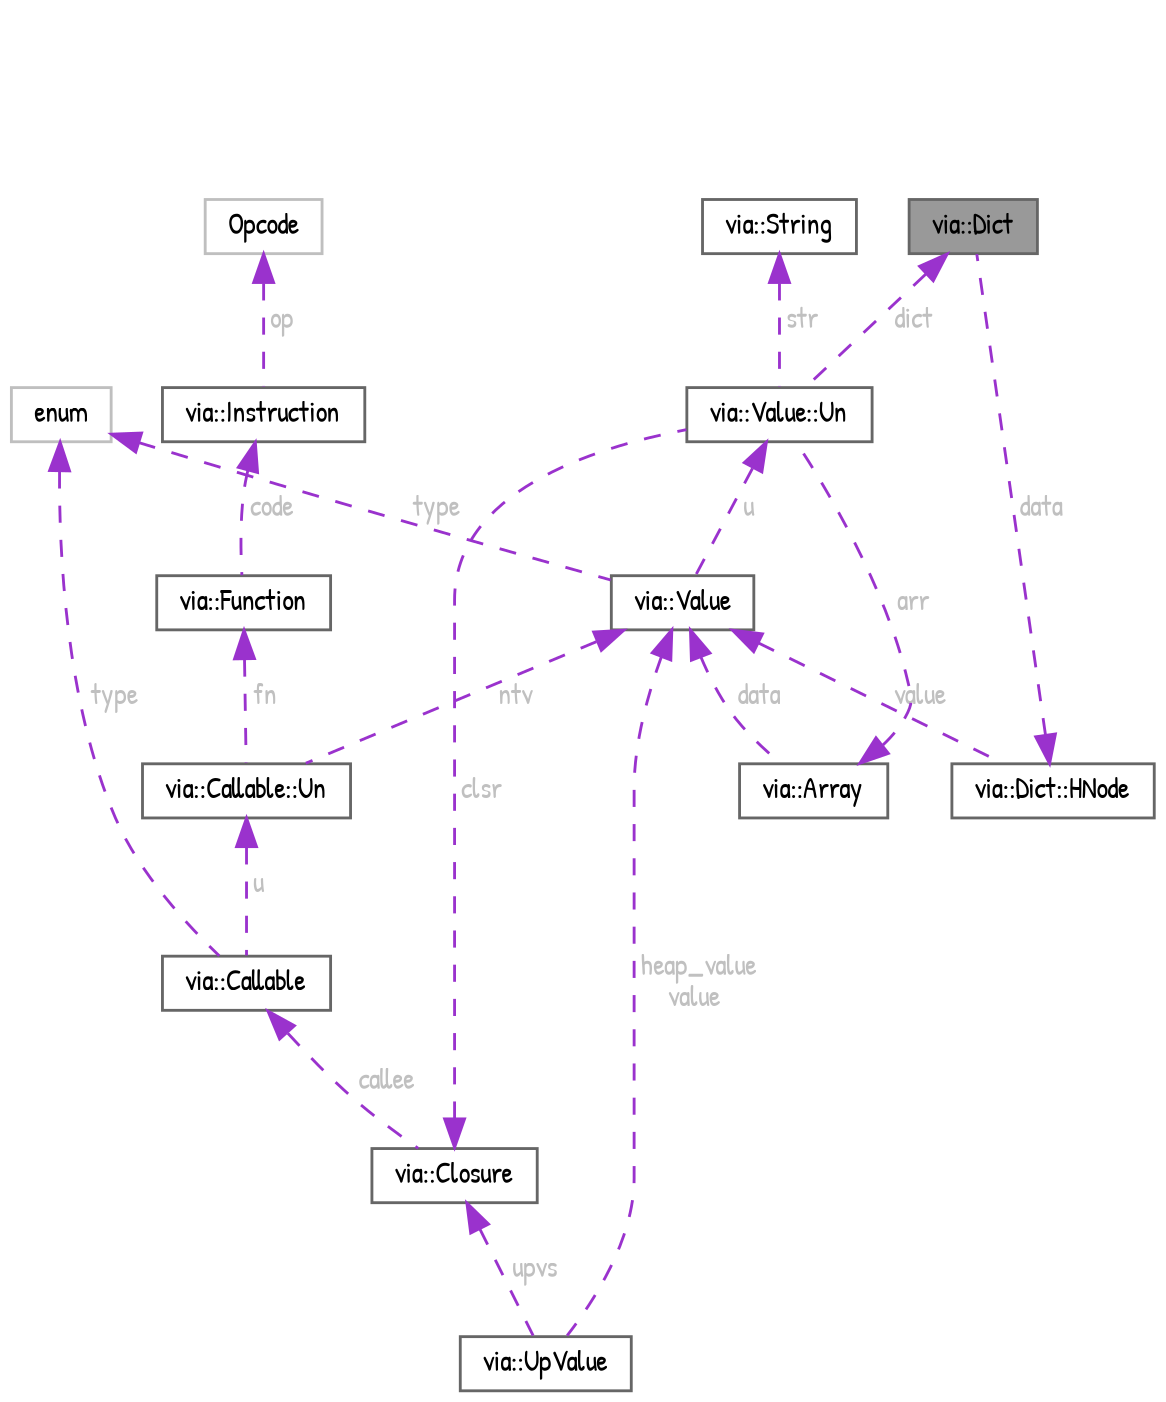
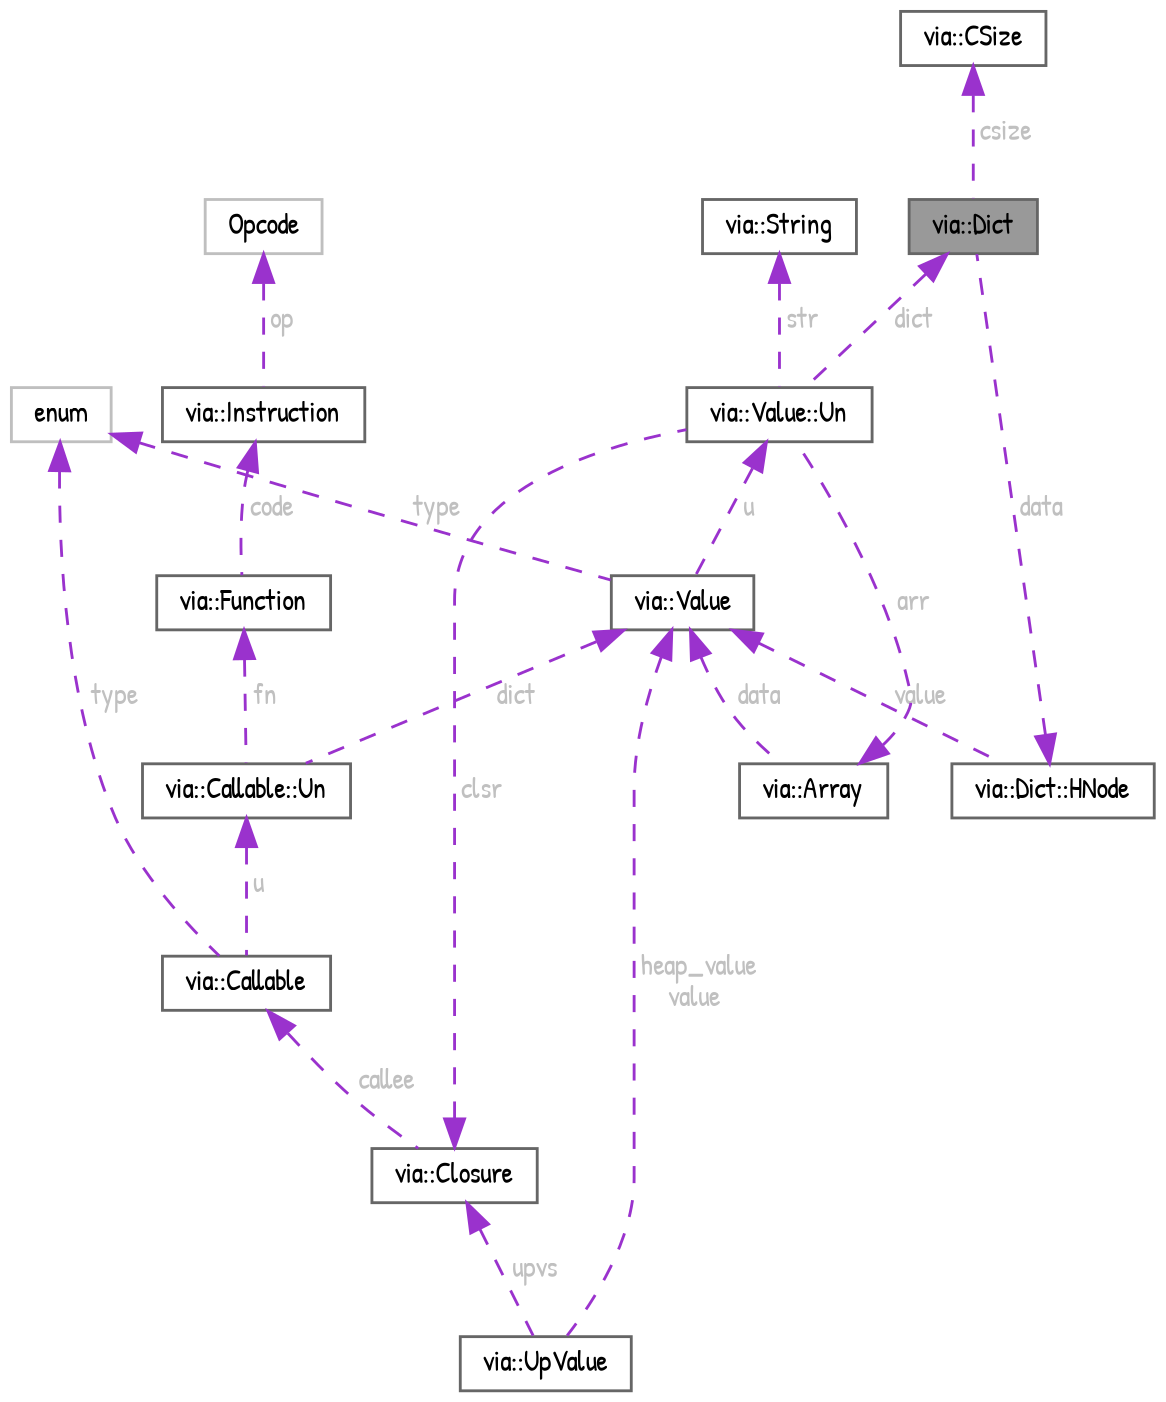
node "via::CSize": added
edge "via::Callable::Un" -> "via::Value": label " ntv" -> " dict"
